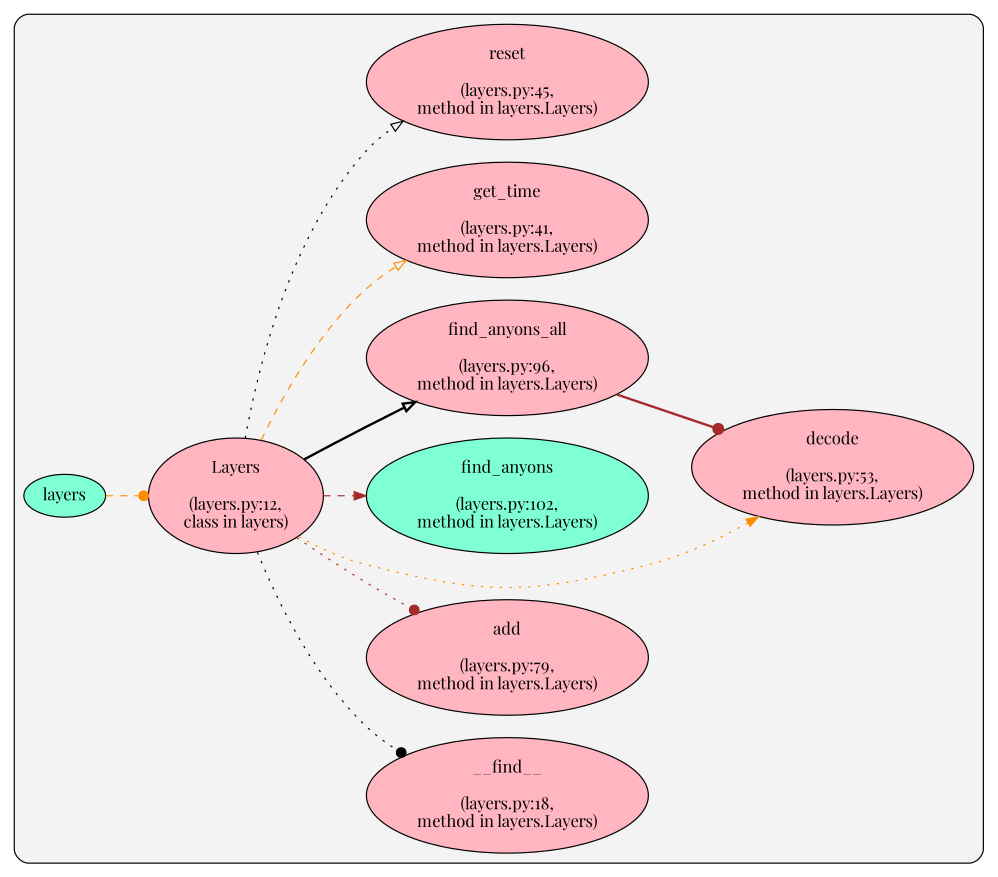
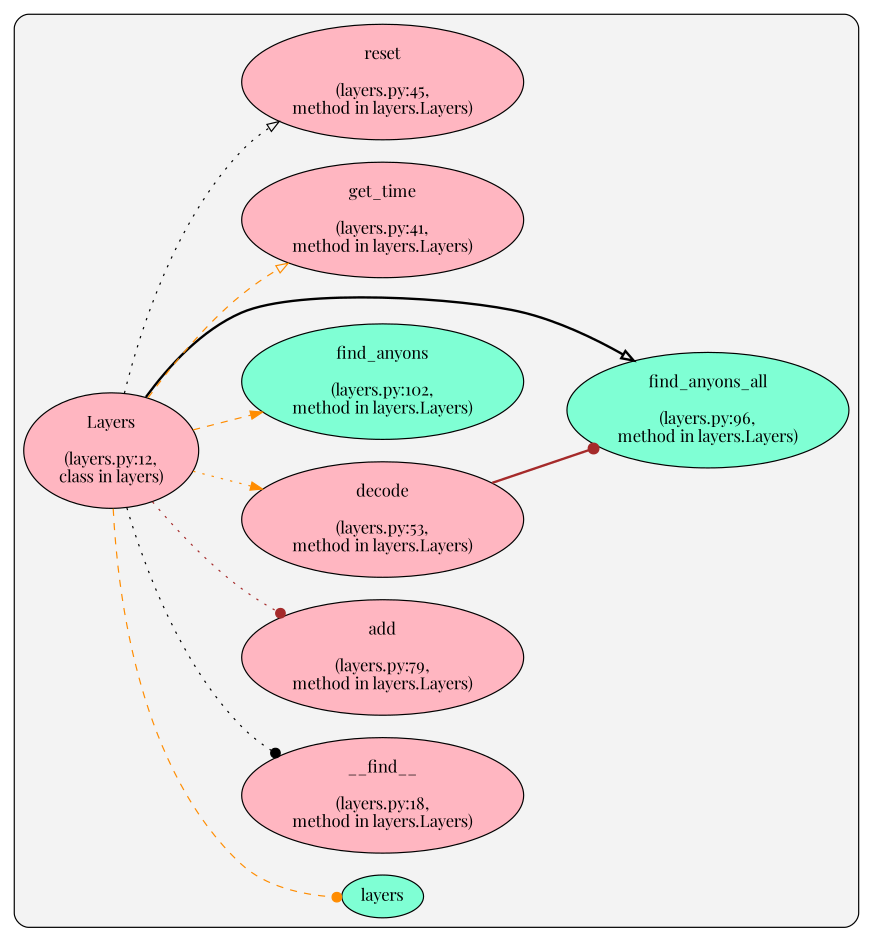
node "find_anyons_all (layers.py:96, method in layers.Layers)": fillcolor lightpink -> aquamarine
edge "find_anyons_all (layers.py:96, method in layers.Layers)" -> "decode (layers.py:53, method in layers.Layers)": reversed
edge "layers" -> "Layers (layers.py:12, class in layers)": reversed
edge "Layers (layers.py:12, class in layers)" -> "find_anyons (layers.py:102, method in layers.Layers)": color brown -> darkorange
